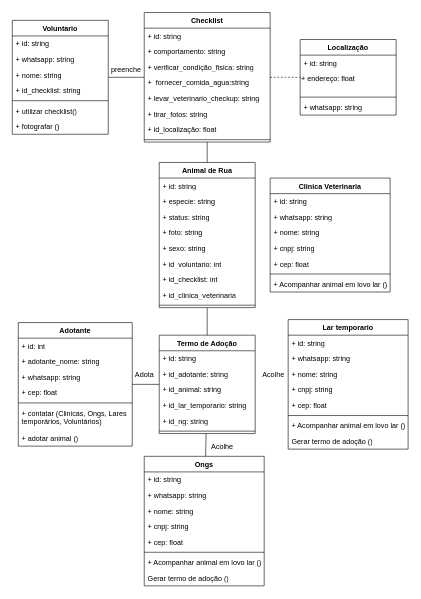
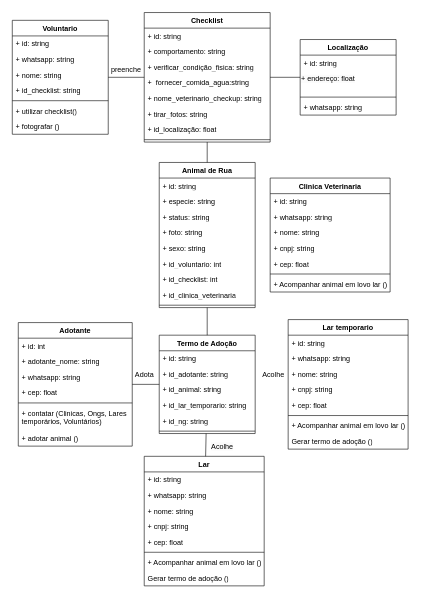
edge "Checklist" -- "Localização": style dashed -> solid
node "+ levar_veterinario_checkup: string": label "+ levar_veterinario_checkup: string" -> "+ nome_veterinario_checkup: string"
node "Ongs": label "Ongs" -> "Lar"
